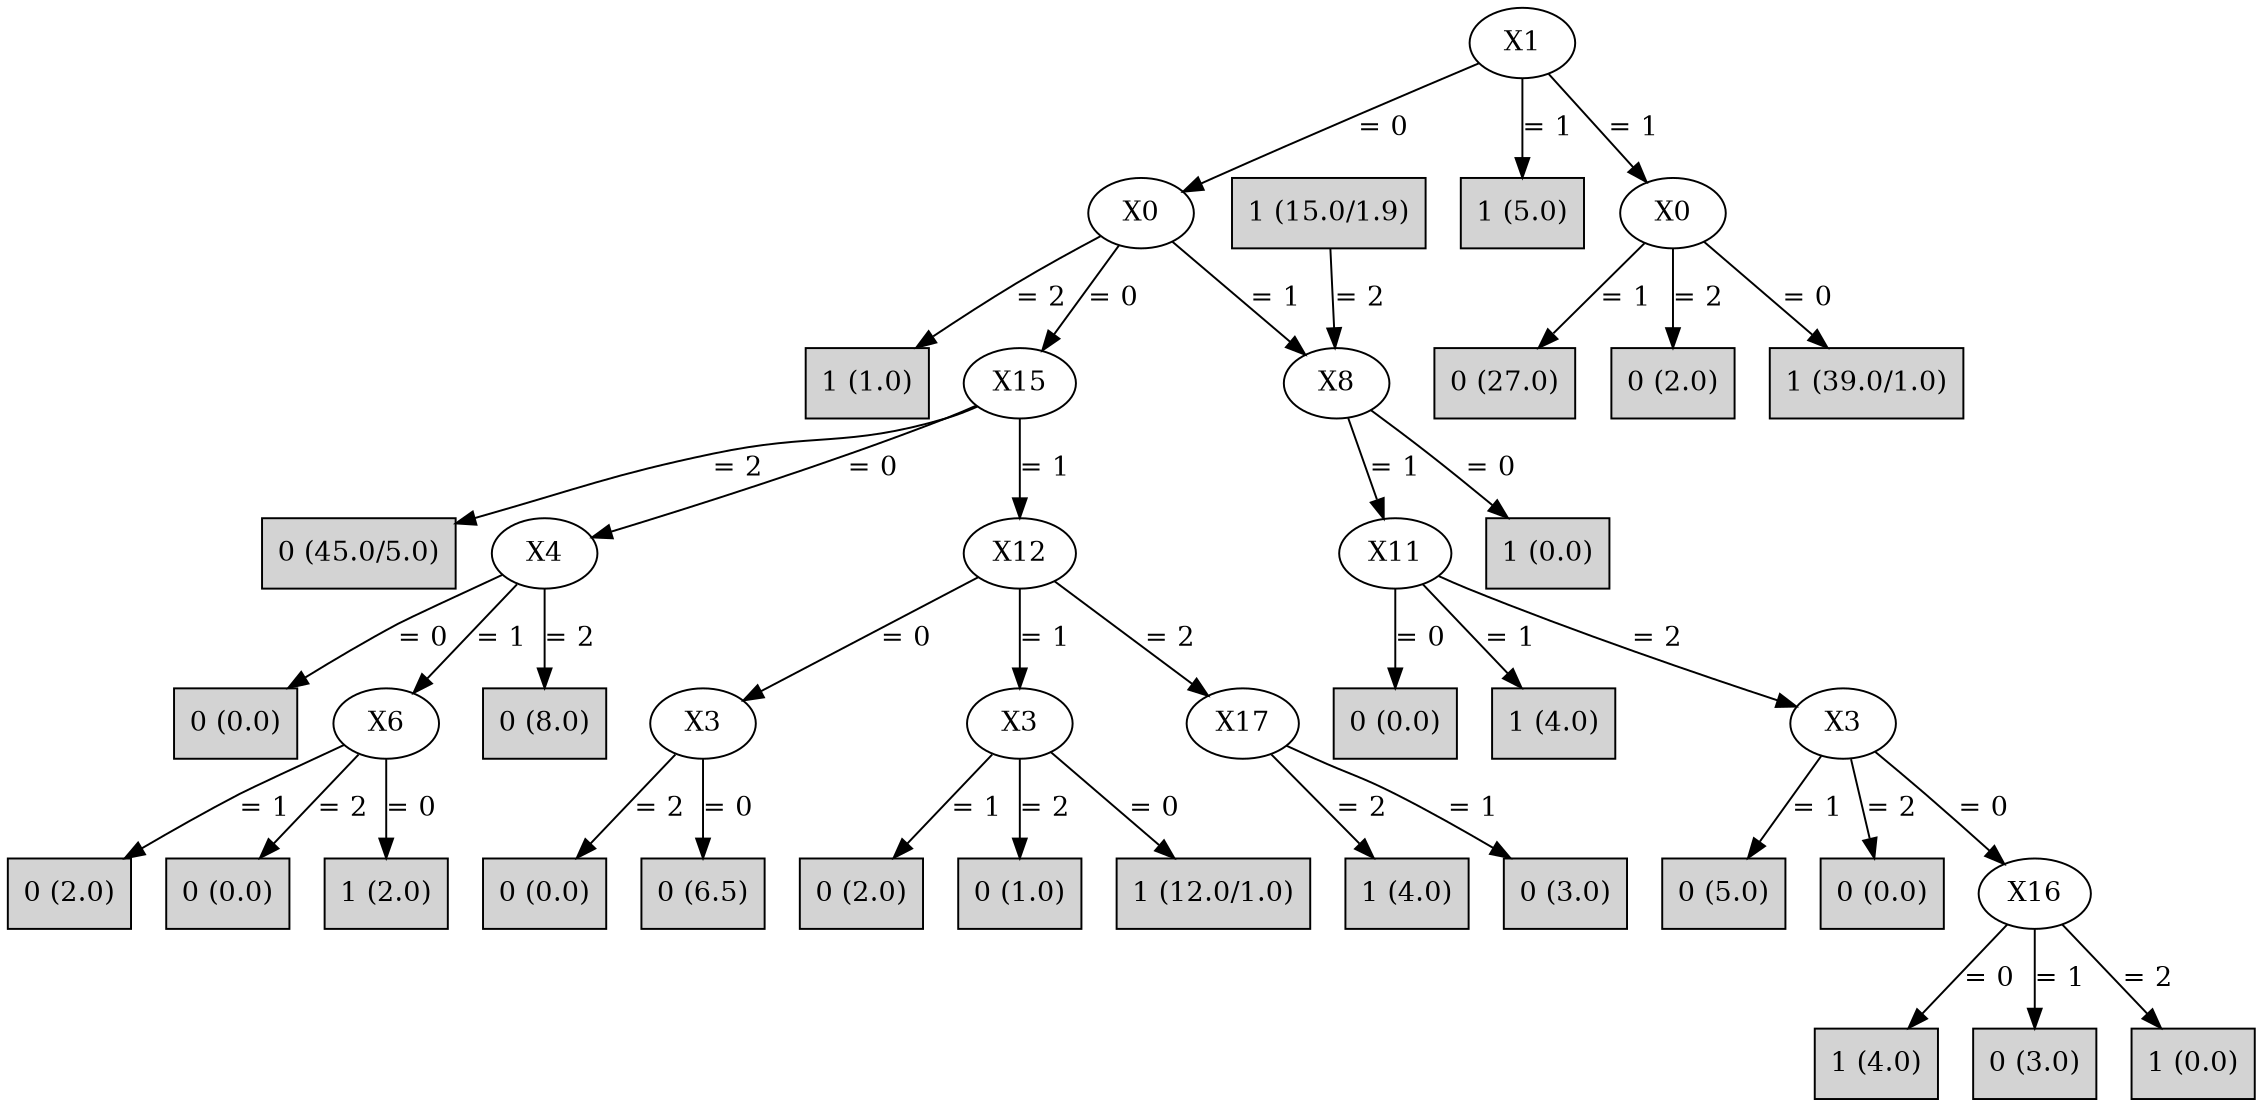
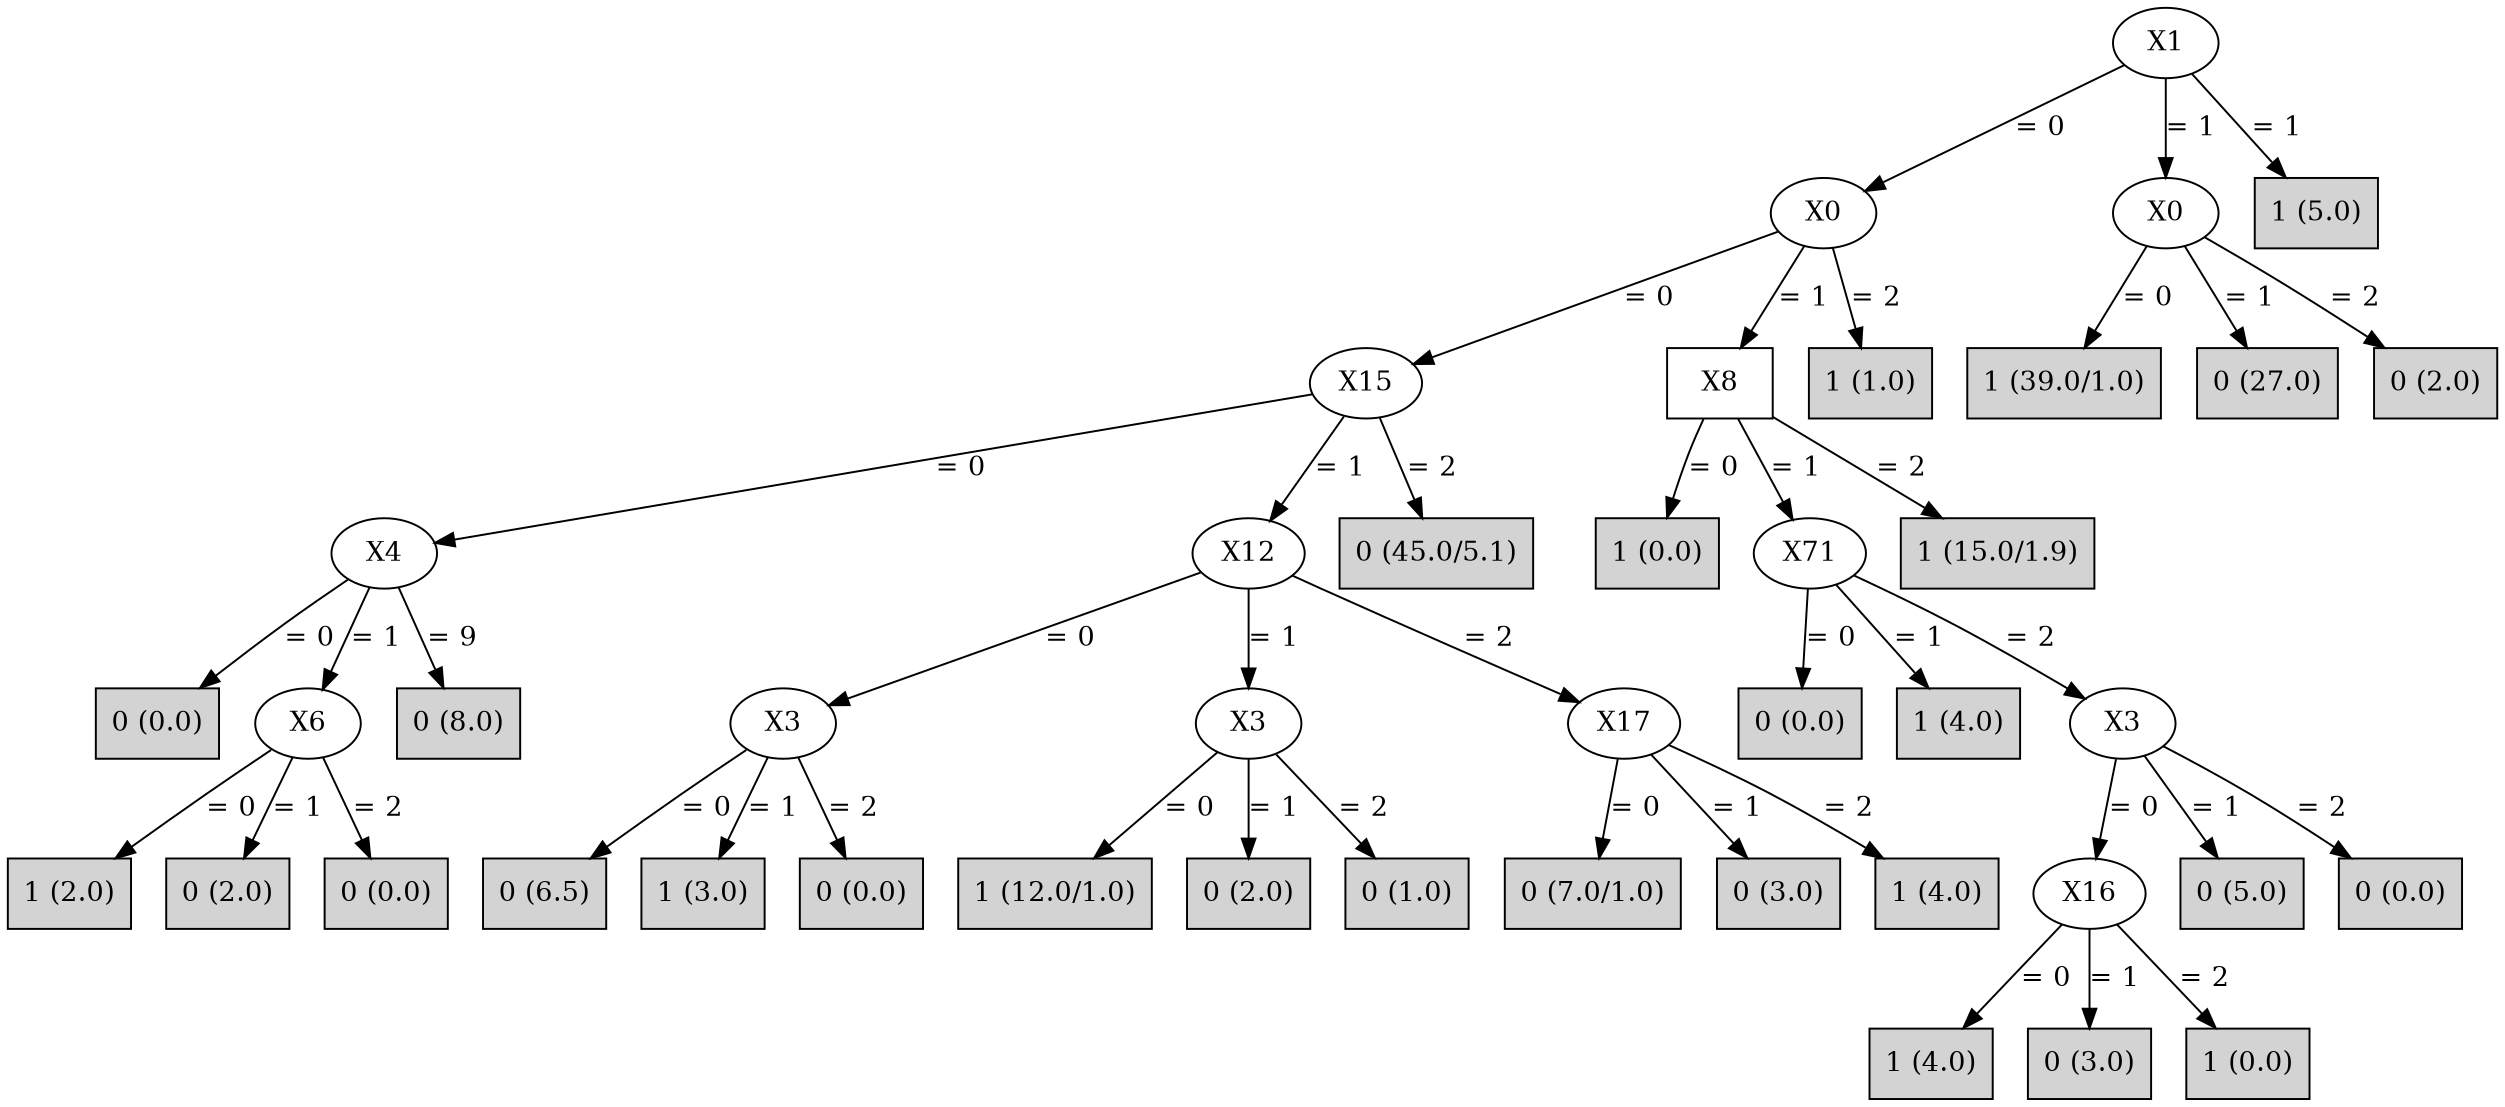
edge "1 (15.0/1.9)" -> "X8": reversed
node "X8": shape ellipse -> box
node "0 (45.0/5.0)": label "0 (45.0/5.0)" -> "0 (45.0/5.1)"
node "X11": label "X11" -> "X71"
edge "X4" -> "0 (8.0)": label "= 2" -> "= 9"
node "1 (3.0)": added
node "0 (7.0/1.0)": added
